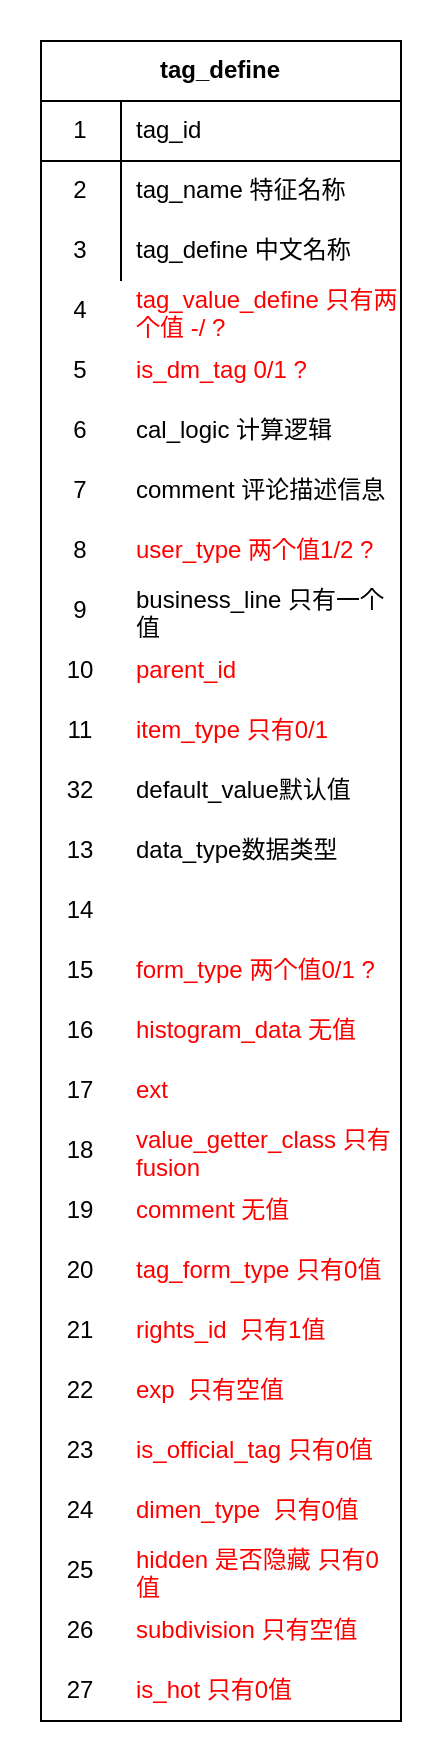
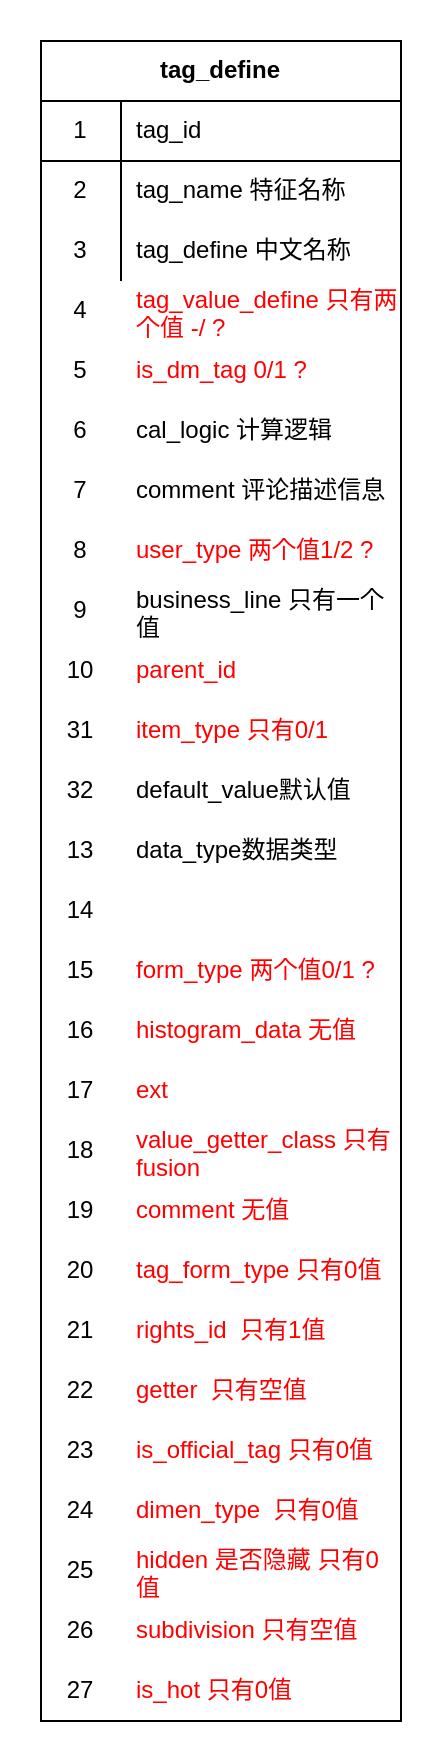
node "11": label "11" -> "31"
node "exp 只有空值": label "exp 只有空值" -> "getter 只有空值"
